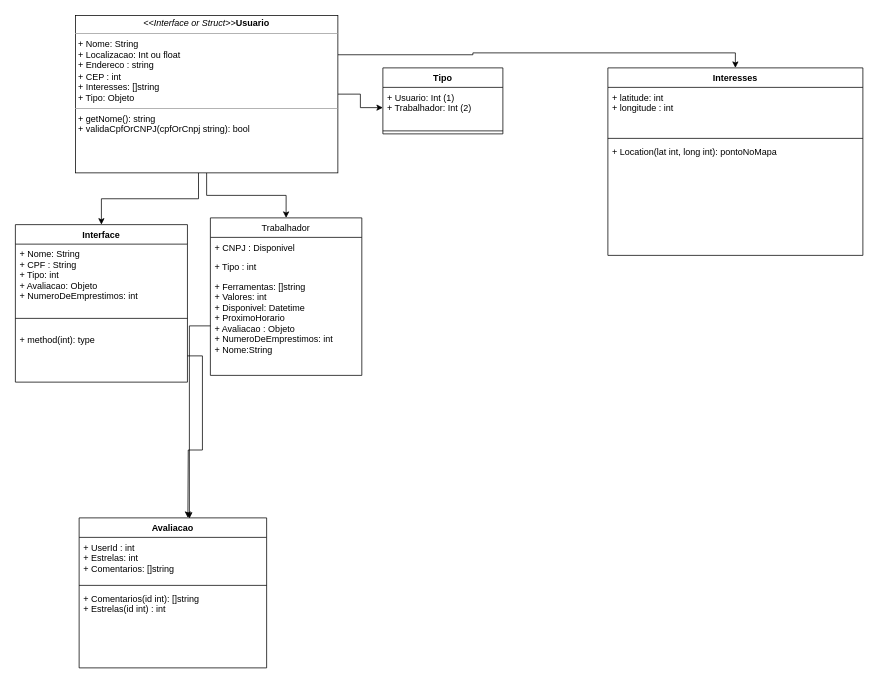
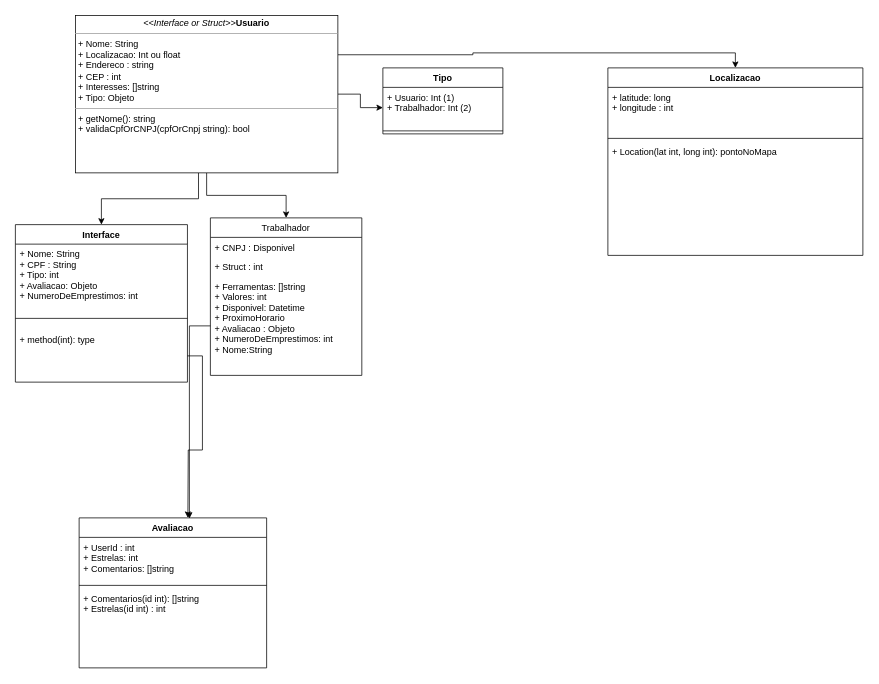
node "Interesses": label "Interesses" -> "Localizacao"
node "+ latitude: int + longitude : int": label "+ latitude: int + longitude : int" -> "+ latitude: long + longitude : int"
node "+ Tipo : int": label "+ Tipo : int" -> "+ Struct : int"
